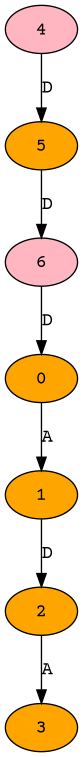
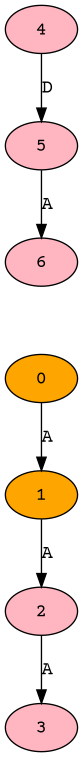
node "5": fillcolor orange -> lightpink
edge "5" -> "6": label "D" -> "A"
edge "6" -> "0": removed, label "D"
edge "1" -> "2": label "D" -> "A"
node "2": fillcolor orange -> lightpink
node "3": fillcolor orange -> lightpink
